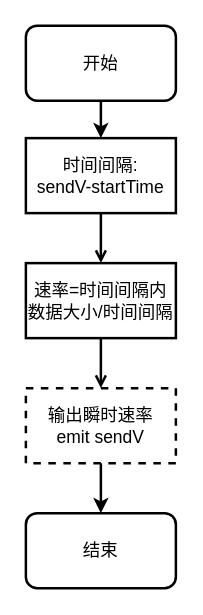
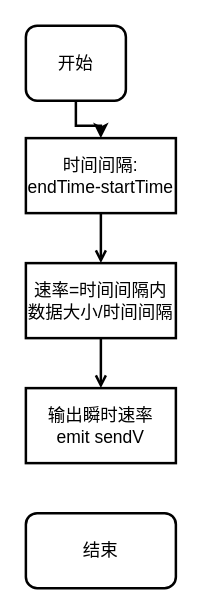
node "开始": size 150x75 -> 100x75
node "时间间隔:sendV-startTime": label "时间间隔:sendV-startTime" -> "时间间隔:endTime-startTime"
node "输出瞬时速率emit sendV": style dashed -> solid
edge "输出瞬时速率emit sendV" -> "结束": removed
